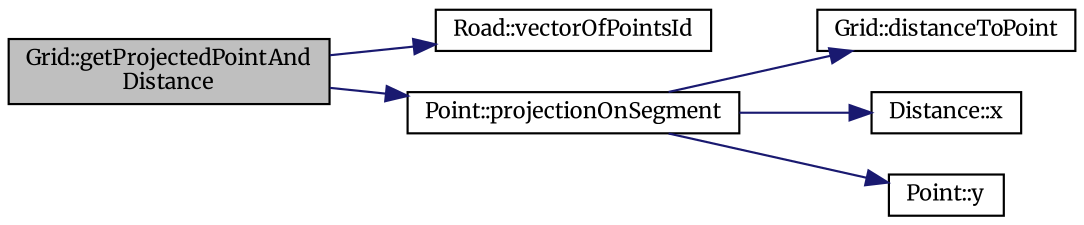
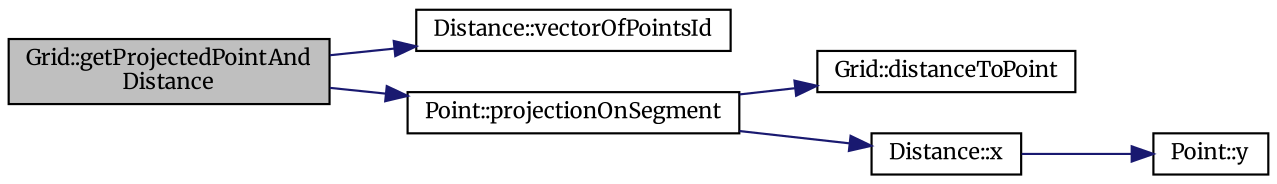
node "Road::vectorOfPointsId": label "Road::vectorOfPointsId" -> "Distance::vectorOfPointsId"
edge "Point::projectionOnSegment" -> "Point::y": now "Distance::x" -> "Point::y"
